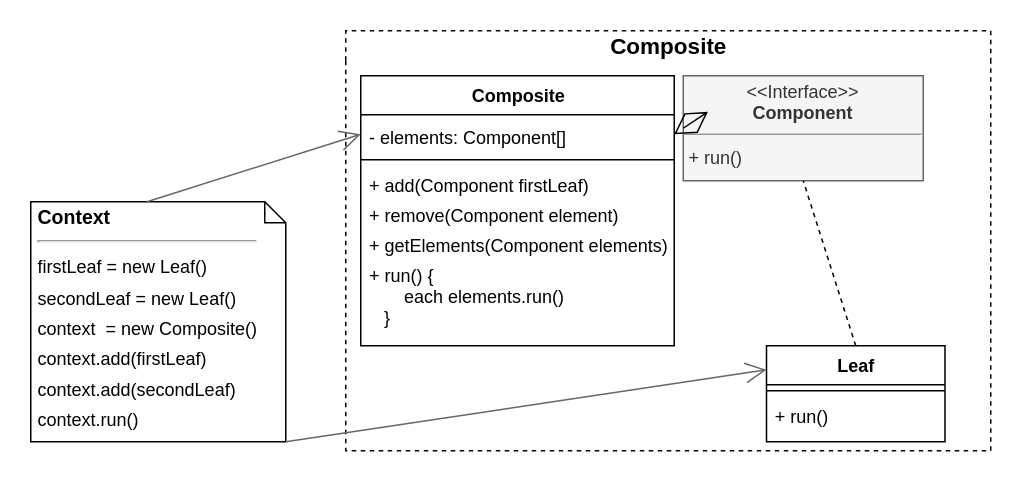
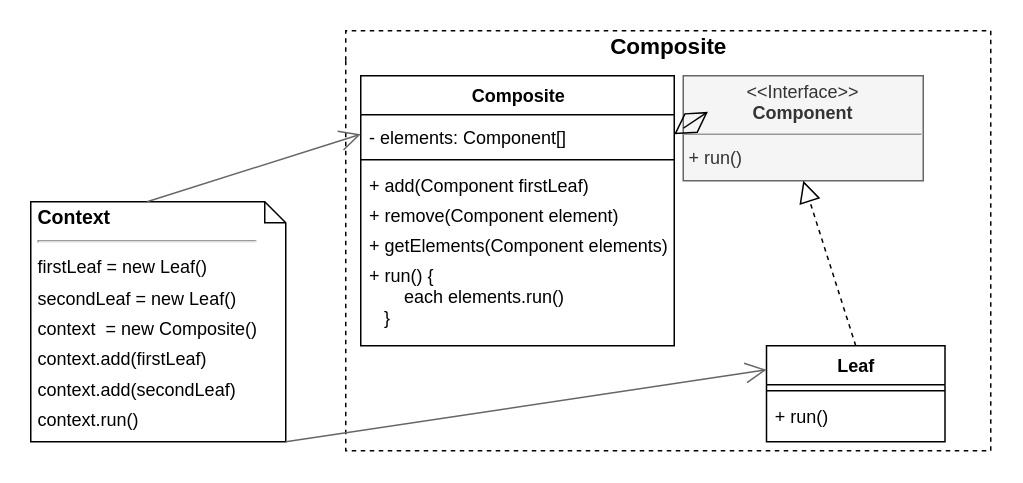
edge "<<Interface>> Component + run()" -- "Leaf": arrowhead none -> block
